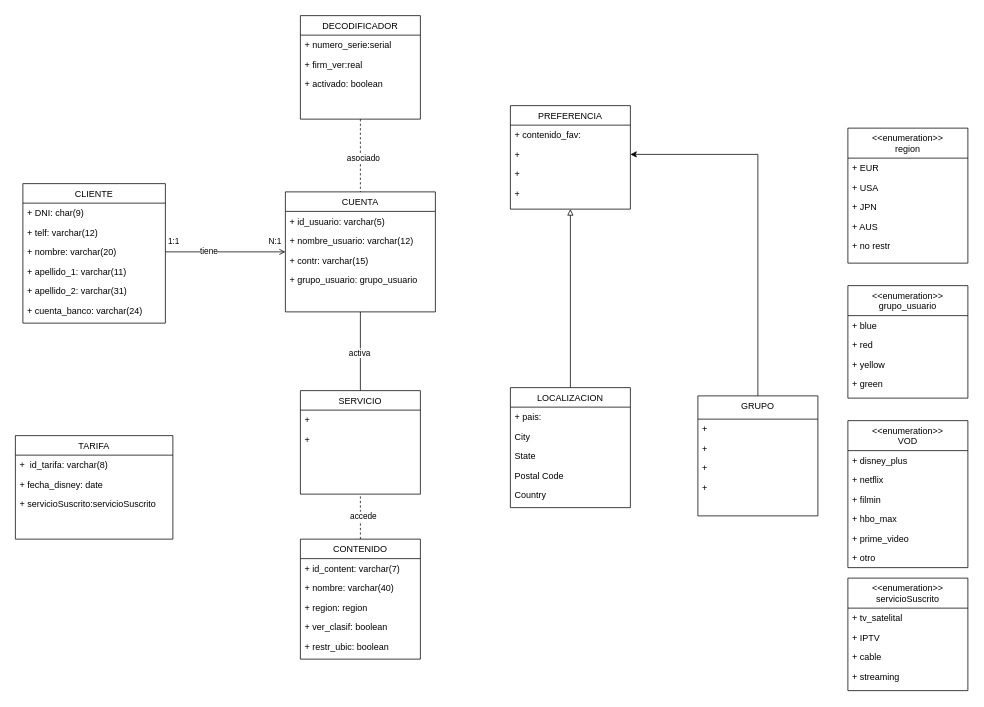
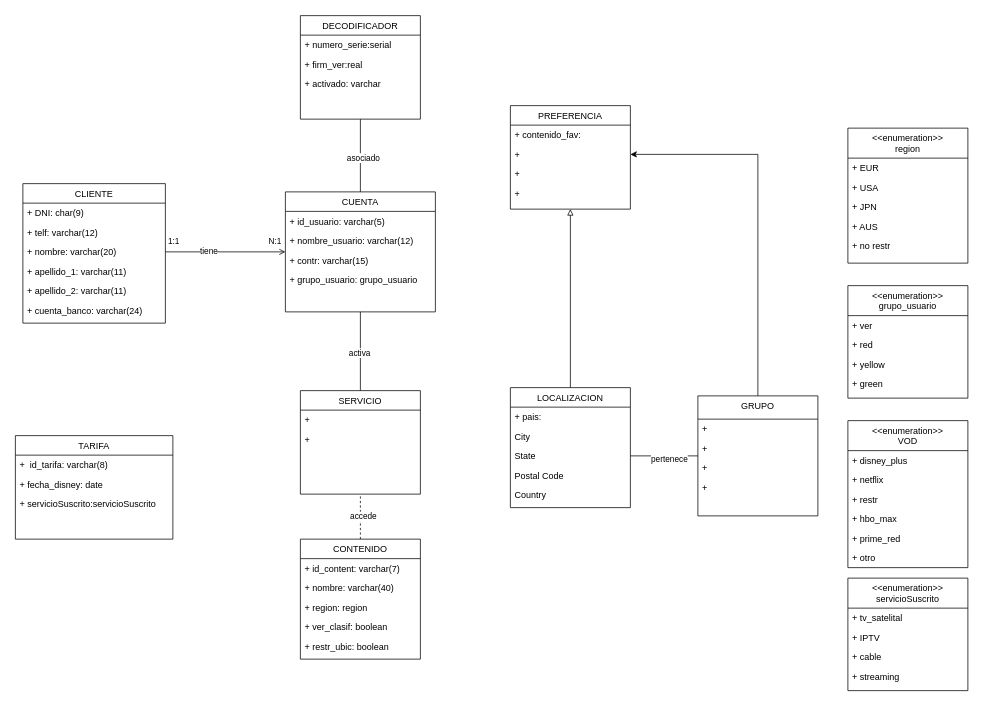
node "+ activado: boolean": label "+ activado: boolean" -> "+ activado: varchar"
edge "DECODIFICADOR" -- "CUENTA": style dashed -> solid
node "+ apellido_2: varchar(31)": label "+ apellido_2: varchar(31)" -> "+ apellido_2: varchar(11)"
node "+ blue": label "+ blue" -> "+ ver"
edge "State" -- "GRUPO": added, label "pertenece"
node "+ filmin": label "+ filmin" -> "+ restr"
node "+ prime_video": label "+ prime_video" -> "+ prime_red"
